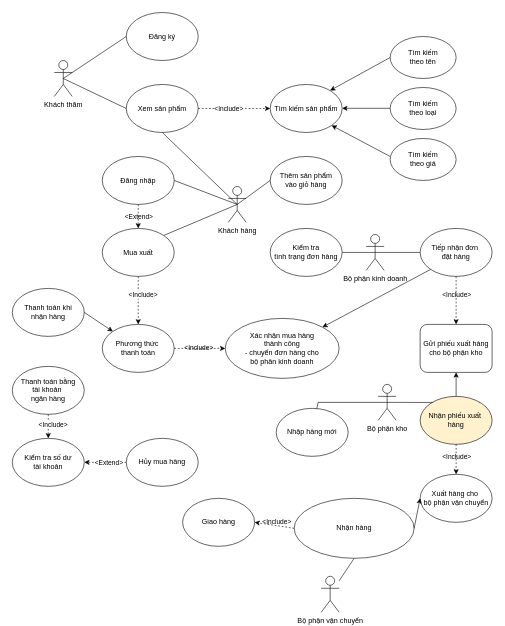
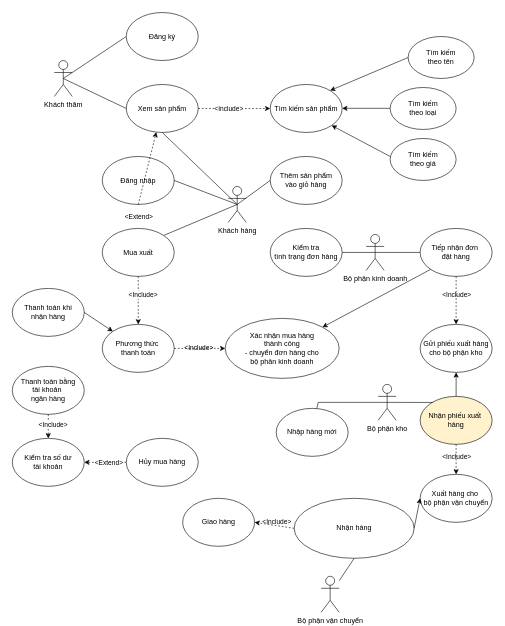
node "Tìm kiếm theo tên": moved (423, 57) -> (441, 57)
edge "Đăng nhập" -> "Mua xuất": now "Đăng nhập" -> "Xem sản phẩm"
node "Gửi phiếu xuất hàng cho bộ phận kho": shape rounded rectangle -> ellipse
